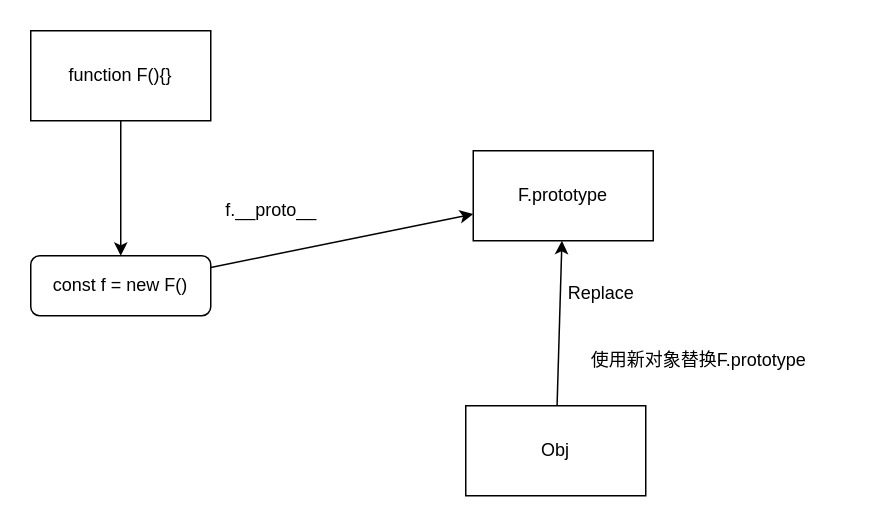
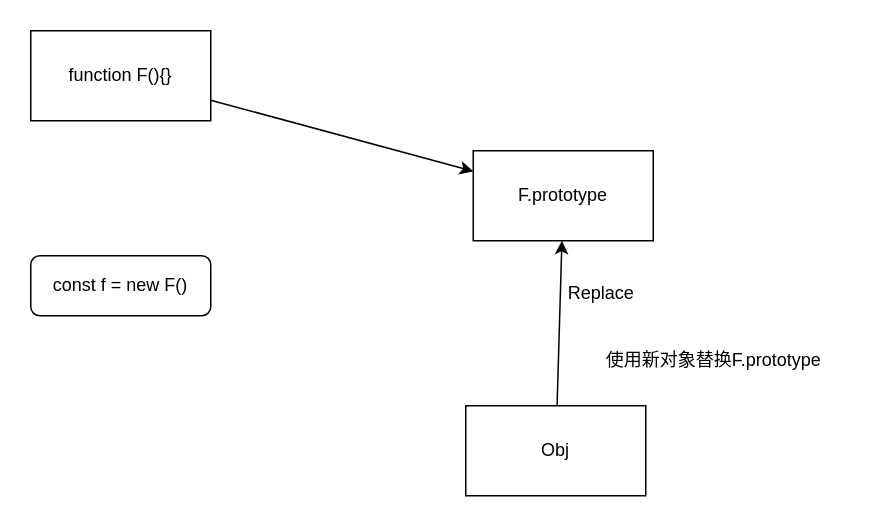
edge "function F(){}" -> "const f = new F()": now "function F(){}" -> "F.prototype"
node "f.__proto__": removed
edge "const f = new F()" -> "F.prototype": removed
node "使用新对象替换F.prototype": moved (698, 361) -> (713, 361)
